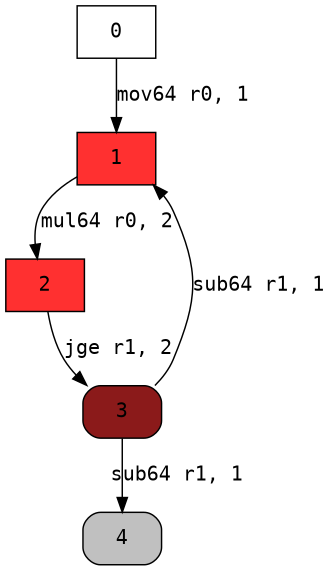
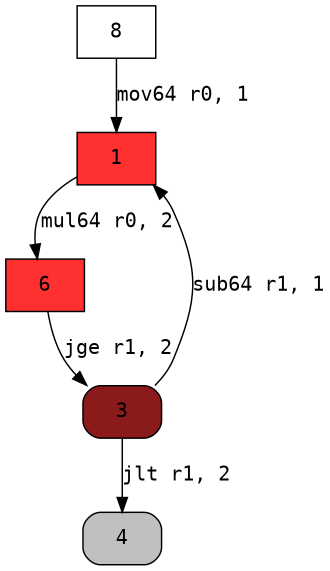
node "0": label "0" -> "8"
node "2": label "2" -> "6"
edge "3" -> "4": label "sub64 r1, 1" -> "jlt r1, 2"
